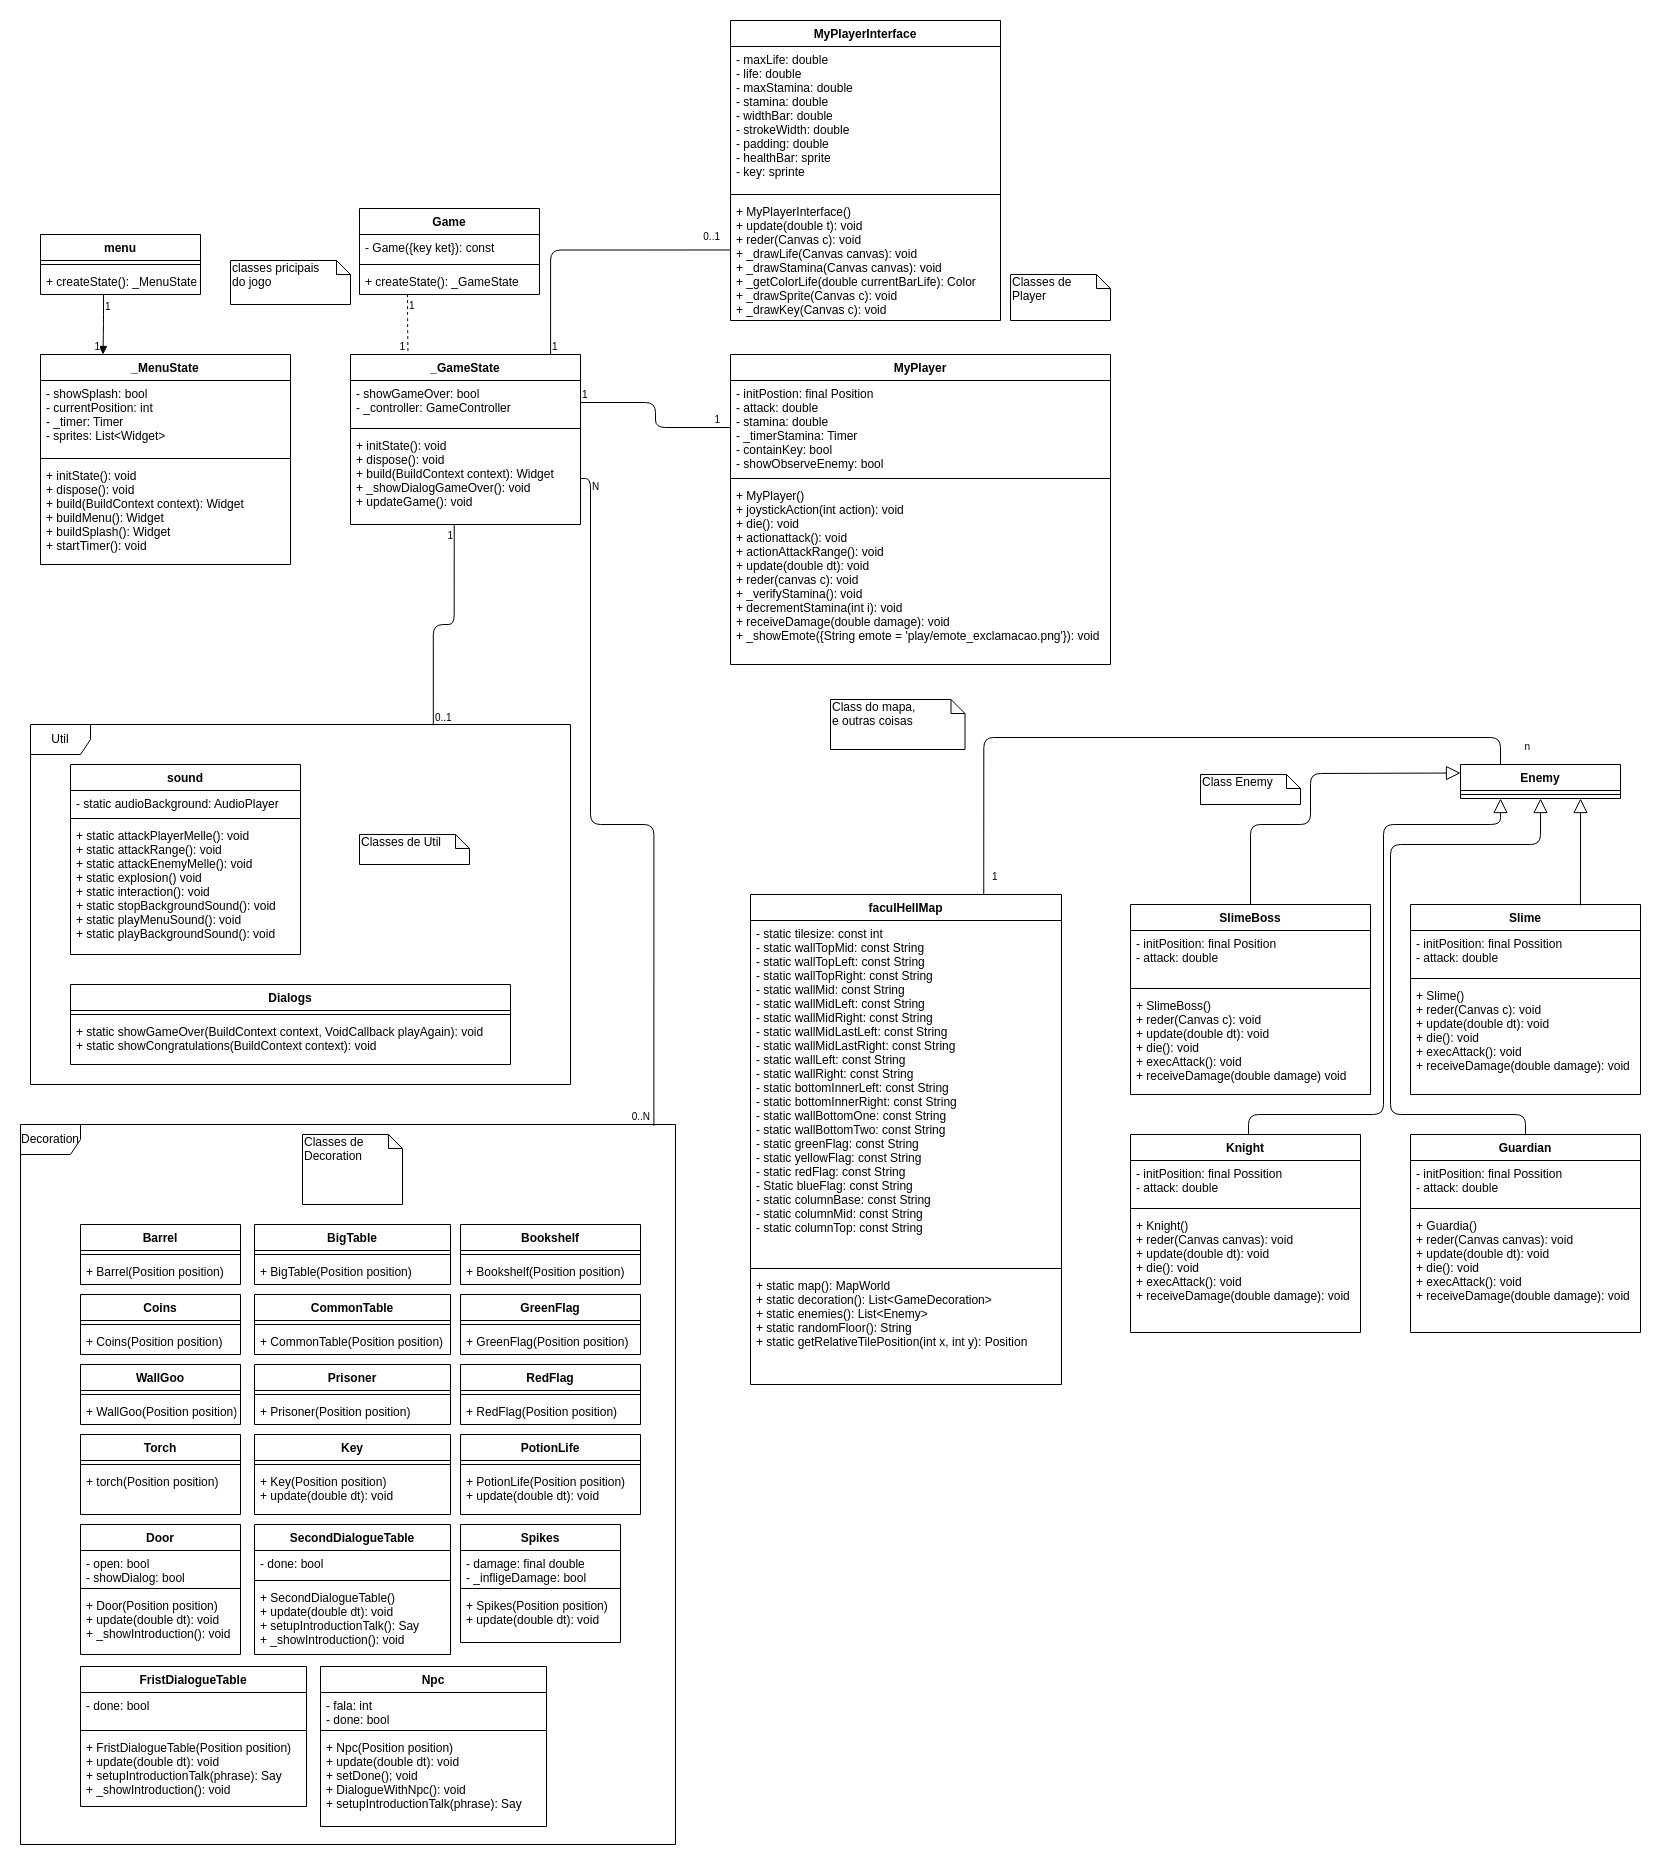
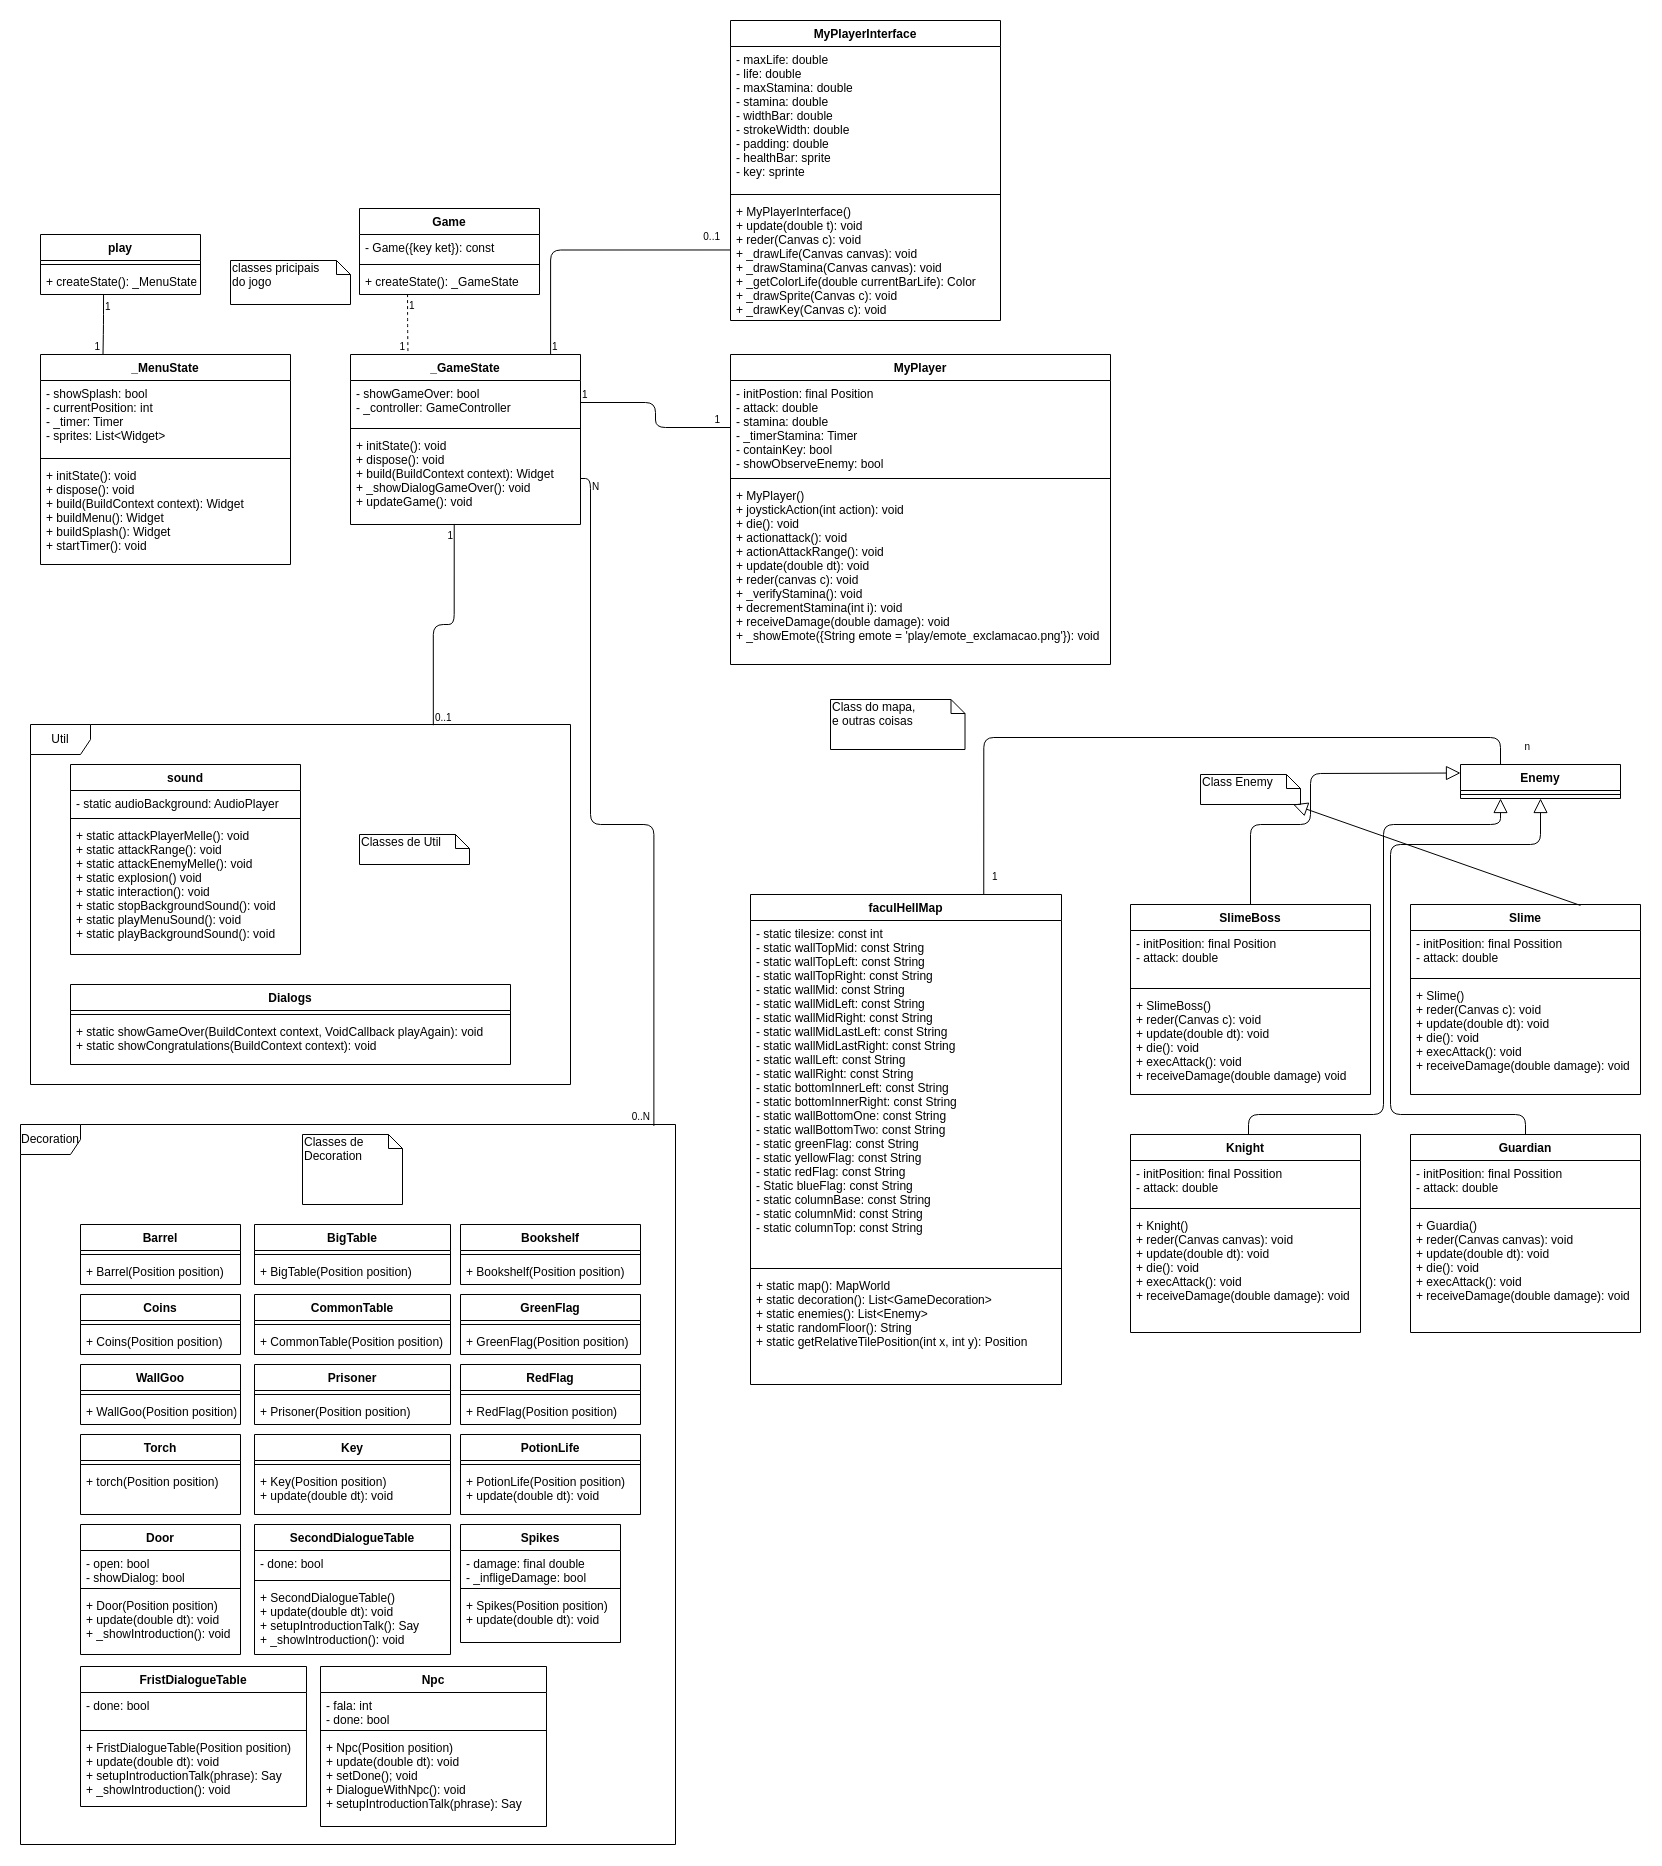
node "menu": label "menu" -> "play"
node "Classes de Player": removed
edge "+ createState(): _MenuState" -> "_MenuState": arrowhead block -> none
edge "Slime" -> "Enemy": now "Slime" -> "Class Enemy"
